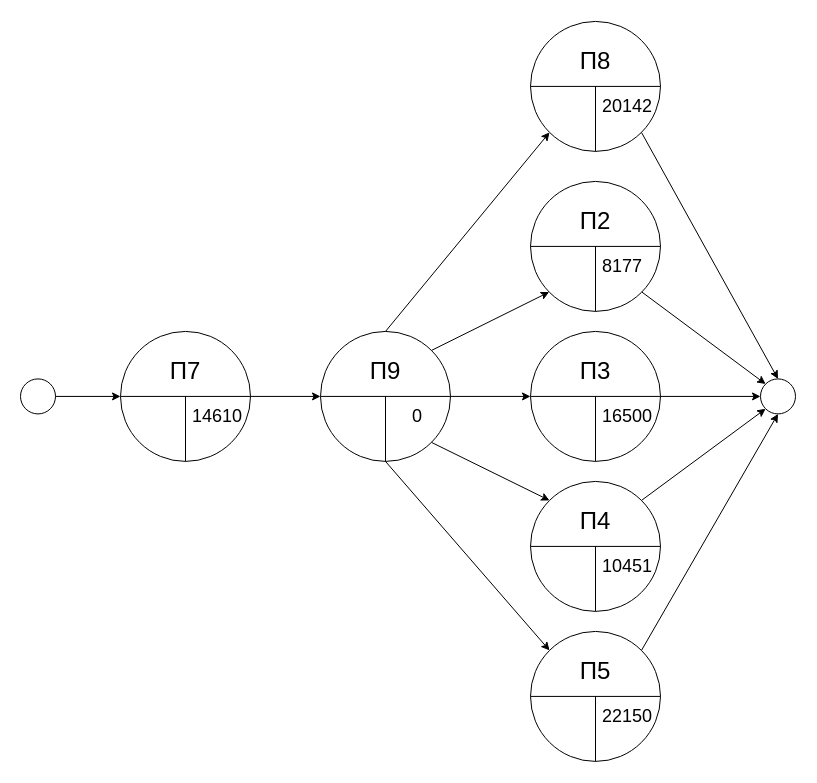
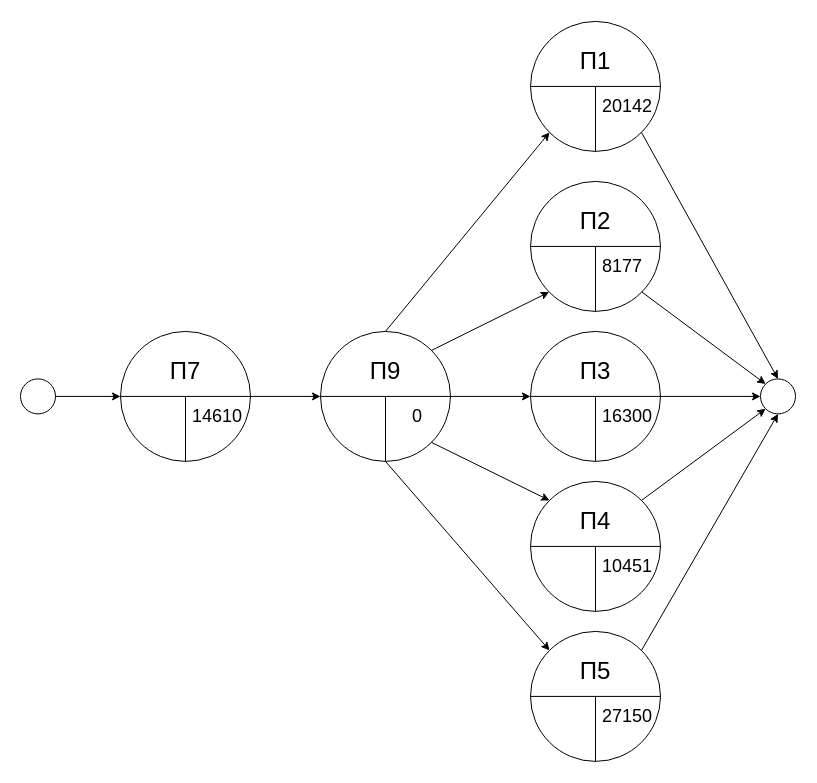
node "П8": label "П8" -> "П1"
node "16500": label "16500" -> "16300"
node "22150": label "22150" -> "27150"
